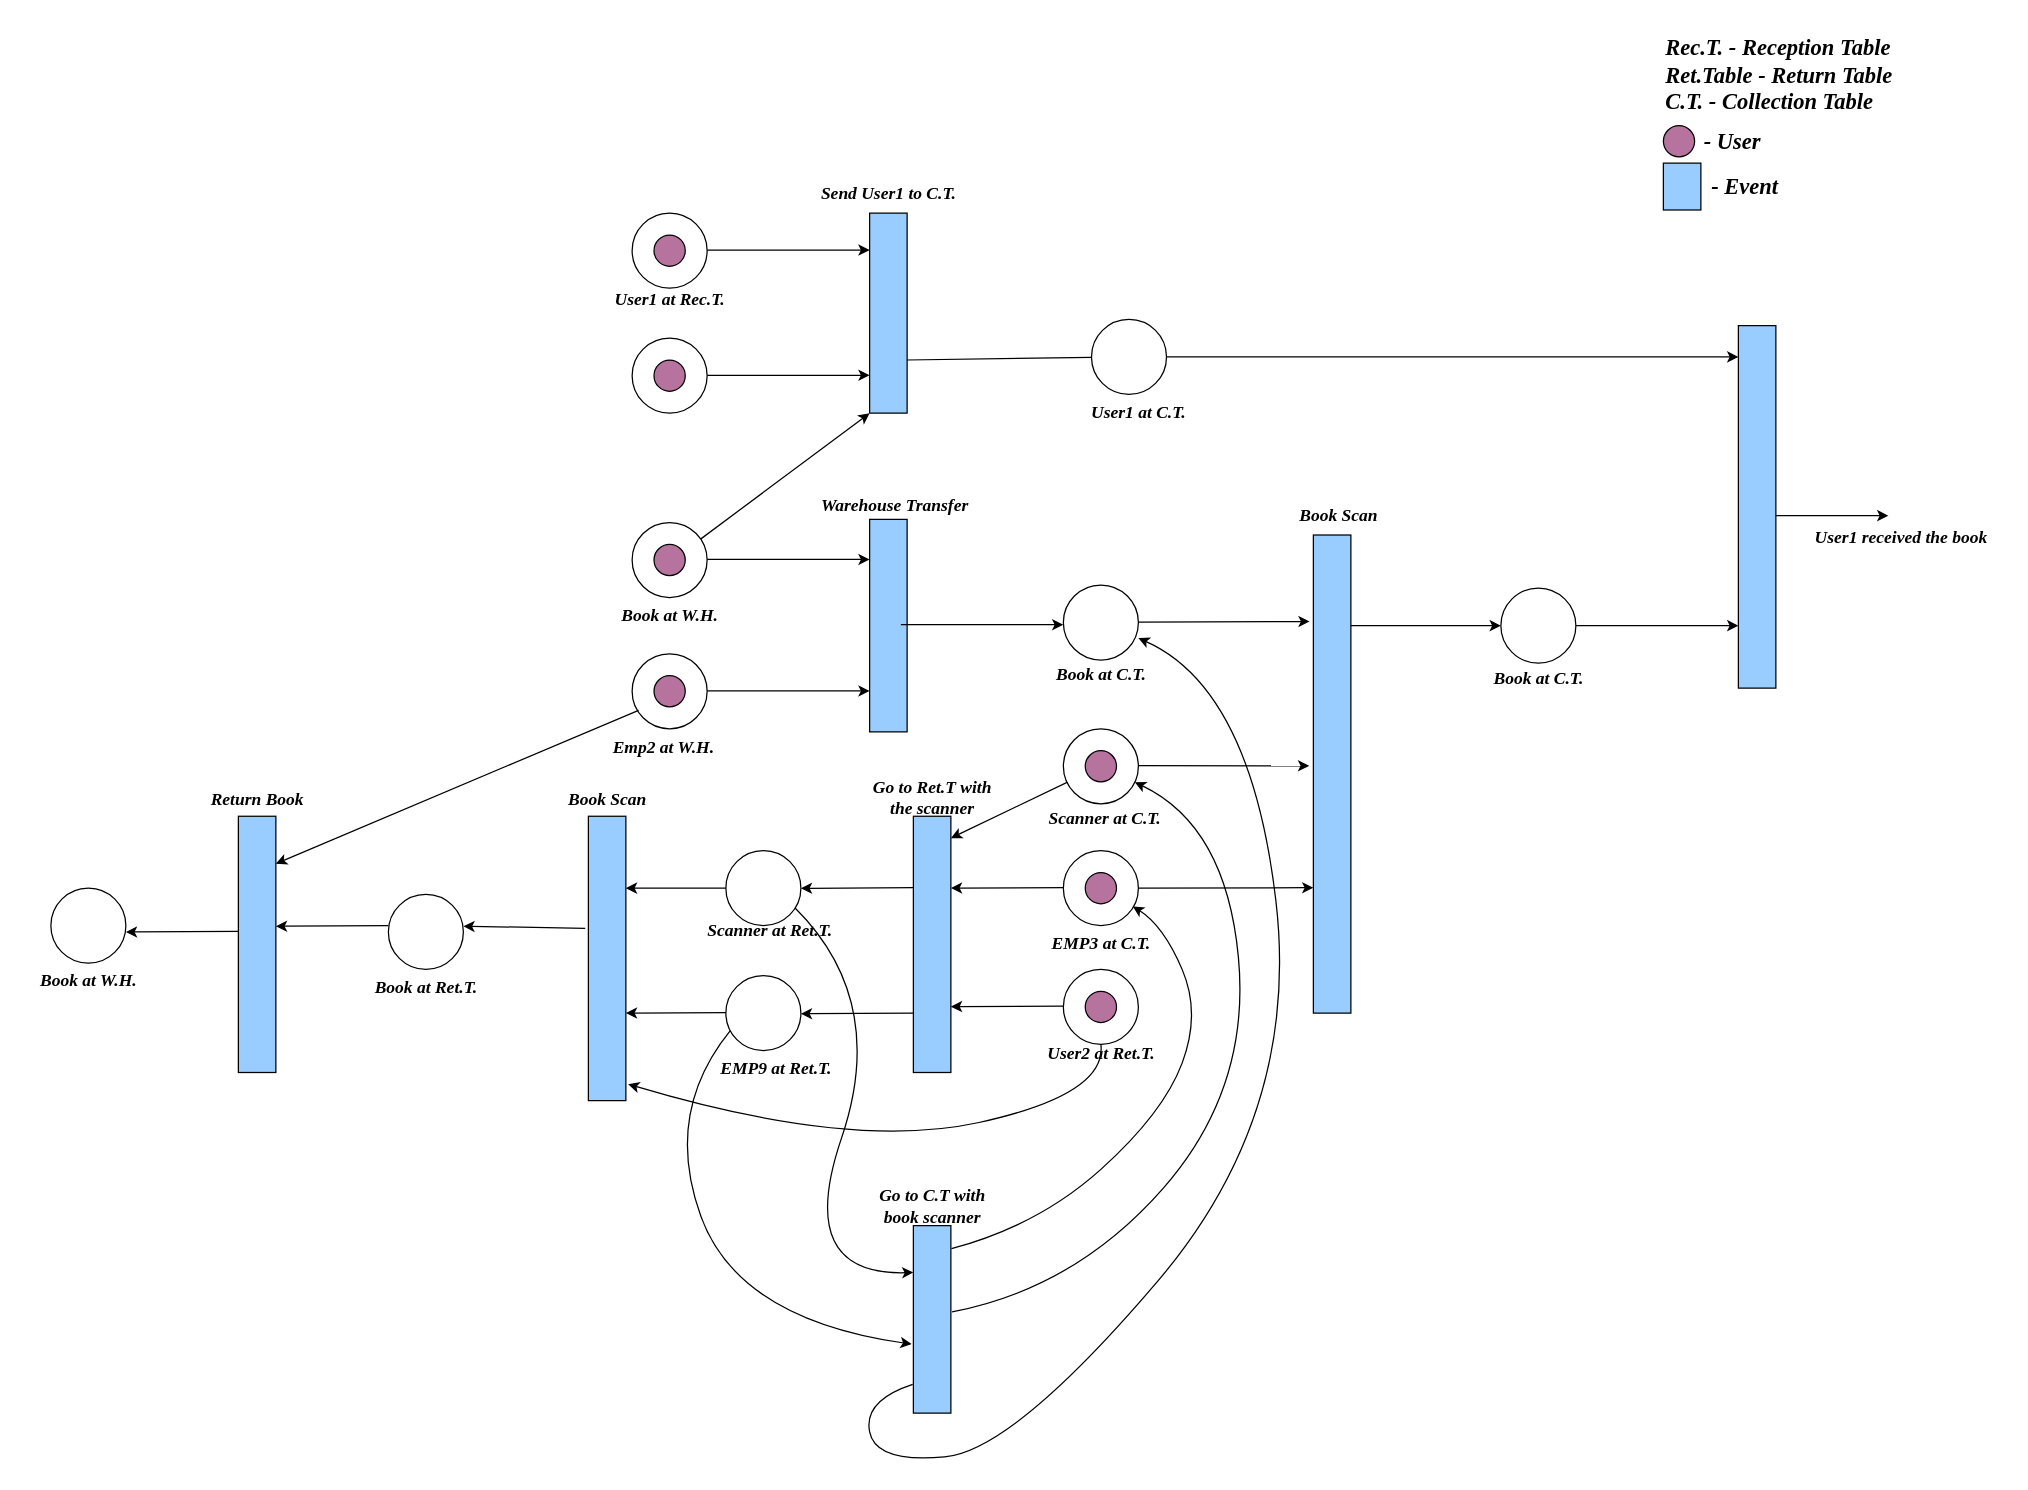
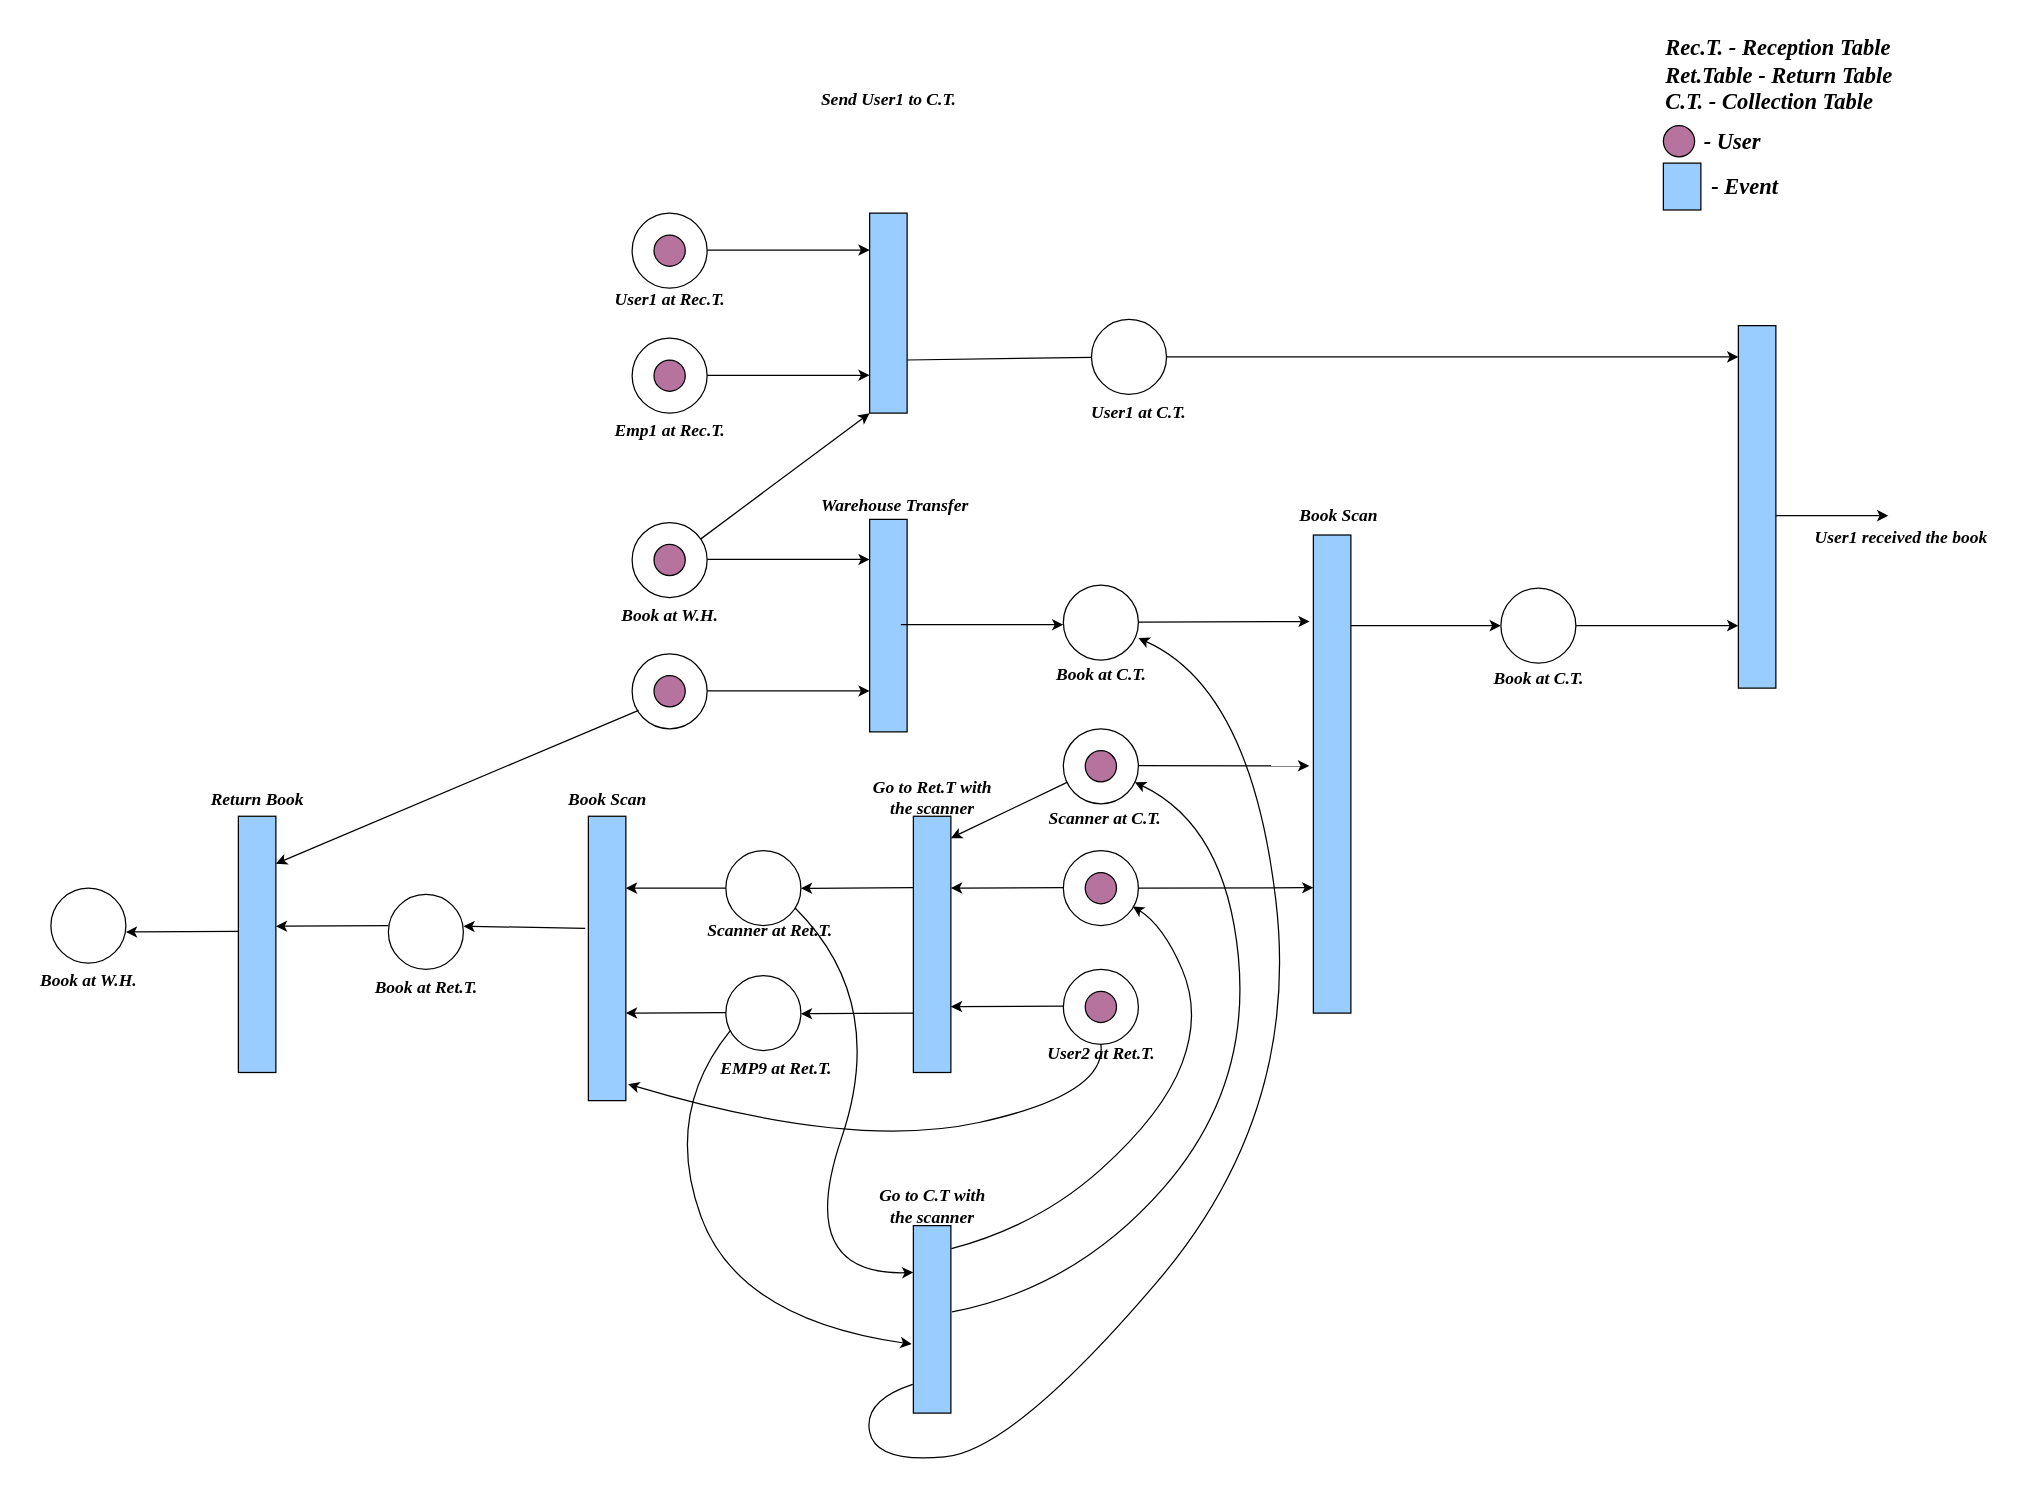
node "Send User1 to C.T.": moved (888, 194) -> (888, 101)
node "Emp1 at Rec.T.": added
node "Emp2 at W.H.": removed
node "EMP3 at C.T.": removed
node "Go to C.T with book scanner": label "Go to C.T with book scanner" -> "Go to C.T with the scanner"
